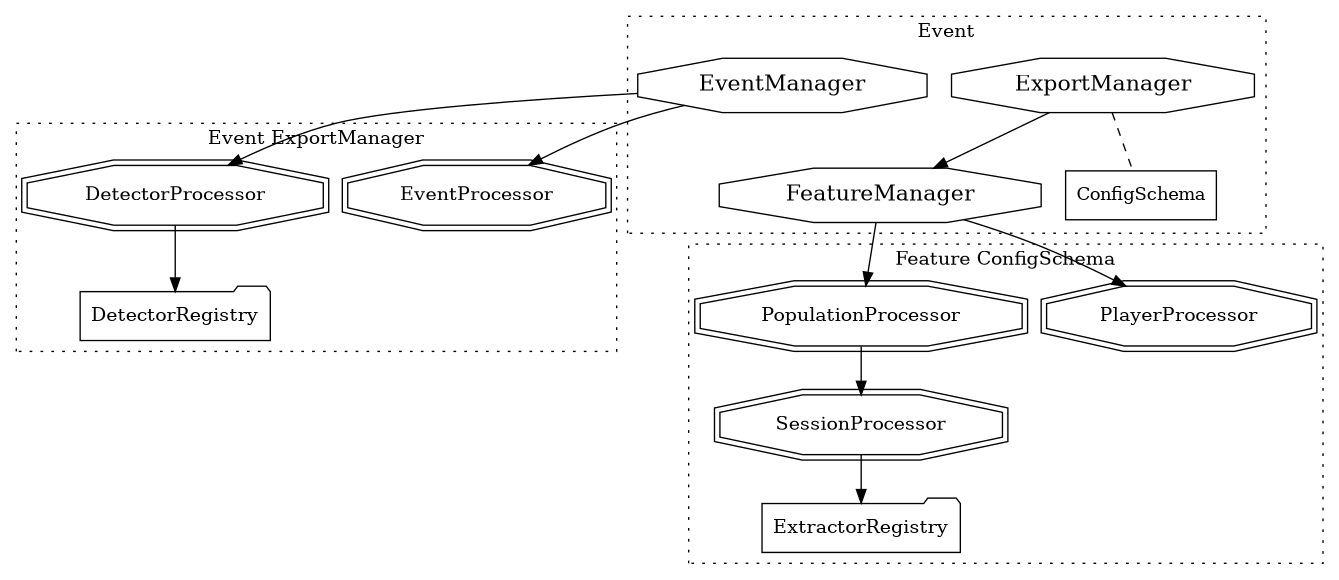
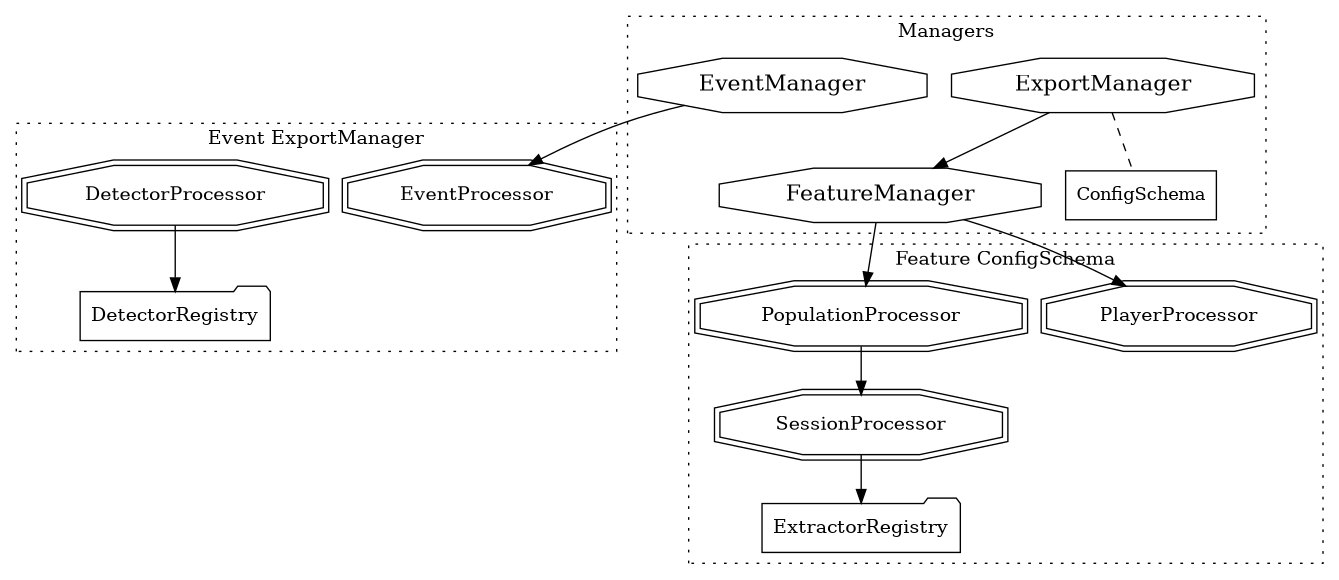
cluster "Event": label "Event" -> "Managers"
edge "EventManager" -> "DetectorProcessor": removed
